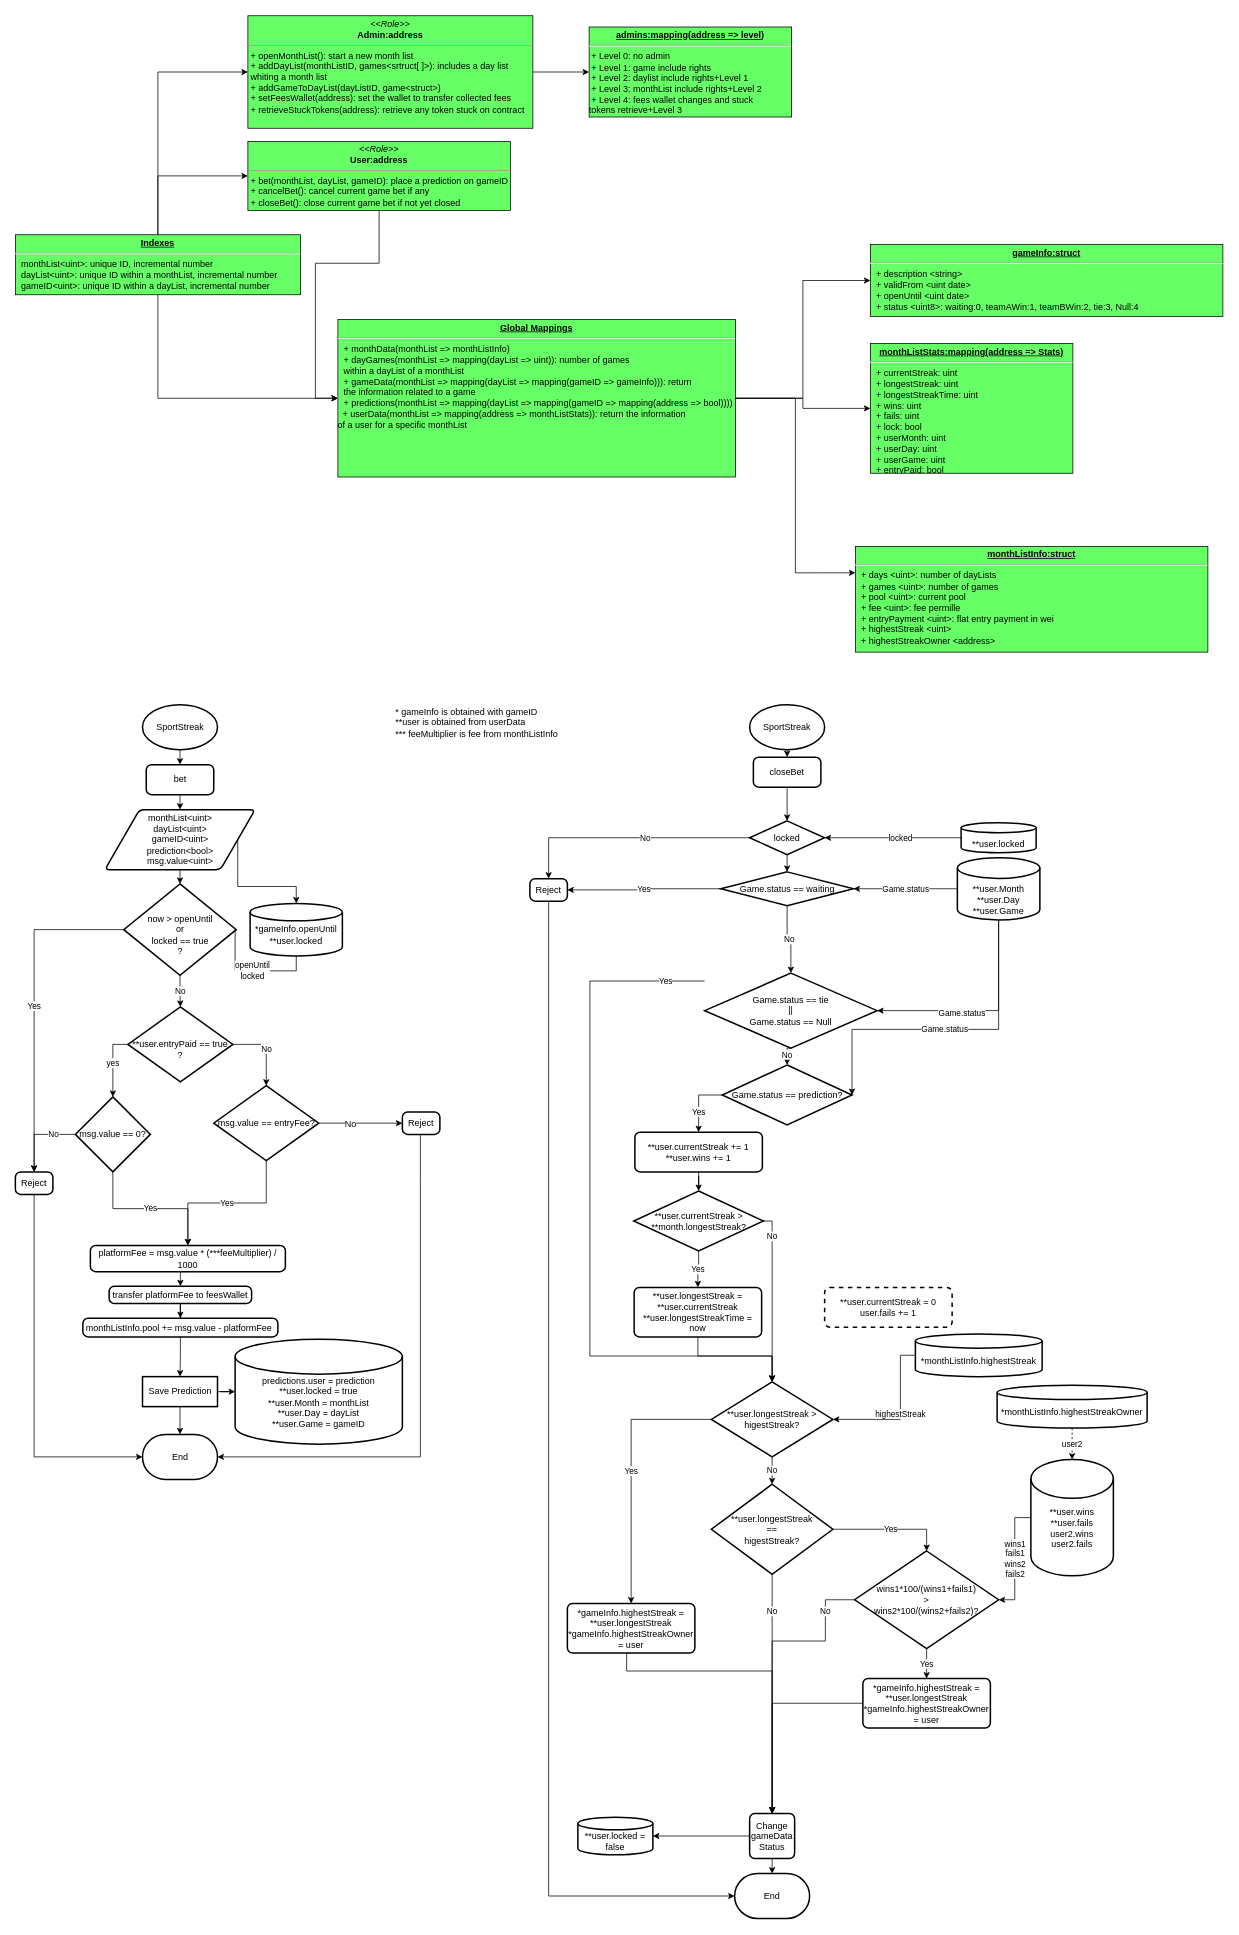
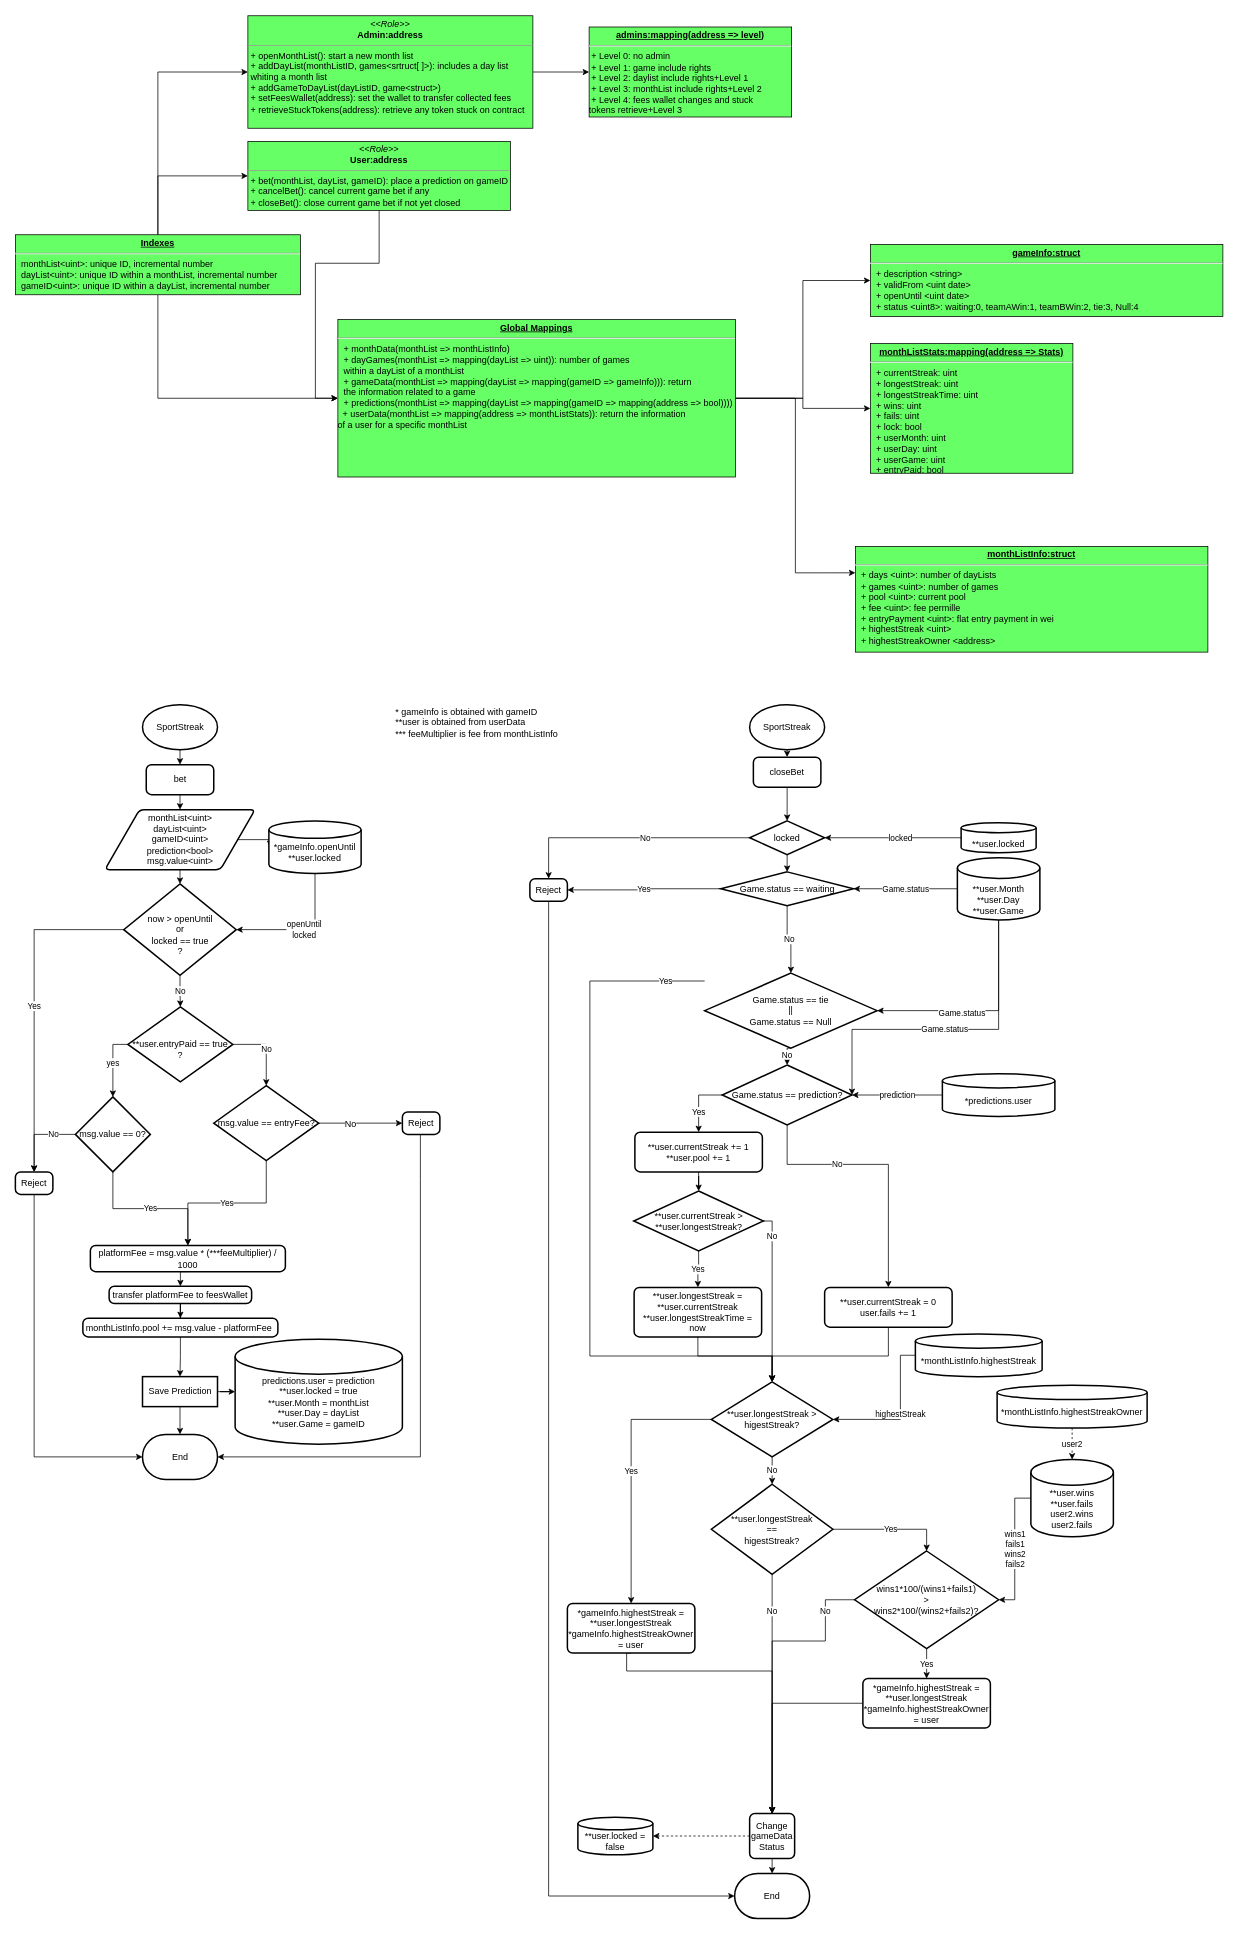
node "*gameInfo.openUntil **user.locked": moved (296, 930) -> (315, 847)
edge "*predictions.user" -> "Game.status == prediction?": added, label "prediction"
node "*predictions.user": added
node "**user.currentStreak += 1 **user.wins += 1": label "**user.currentStreak += 1 **user.wins += 1" -> "**user.currentStreak += 1 **user.pool += 1"
edge "Game.status == prediction?" -> "**user.currentStreak = 0 user.fails += 1": added, label "No"
node "**user.currentStreak > **month.longestStreak?": label "**user.currentStreak > **month.longestStreak?" -> "**user.currentStreak > **user.longestStreak?"
node "**user.currentStreak = 0 user.fails += 1": style dashed -> solid
edge "**user.currentStreak = 0 user.fails += 1" -> "**user.longestStreak > higestStreak?": added
node "**user.wins **user.fails user2.wins user2.fails": size 83x116 -> 83x77
edge "Change gameData Status" -> "**user.locked = false": style solid -> dashed
